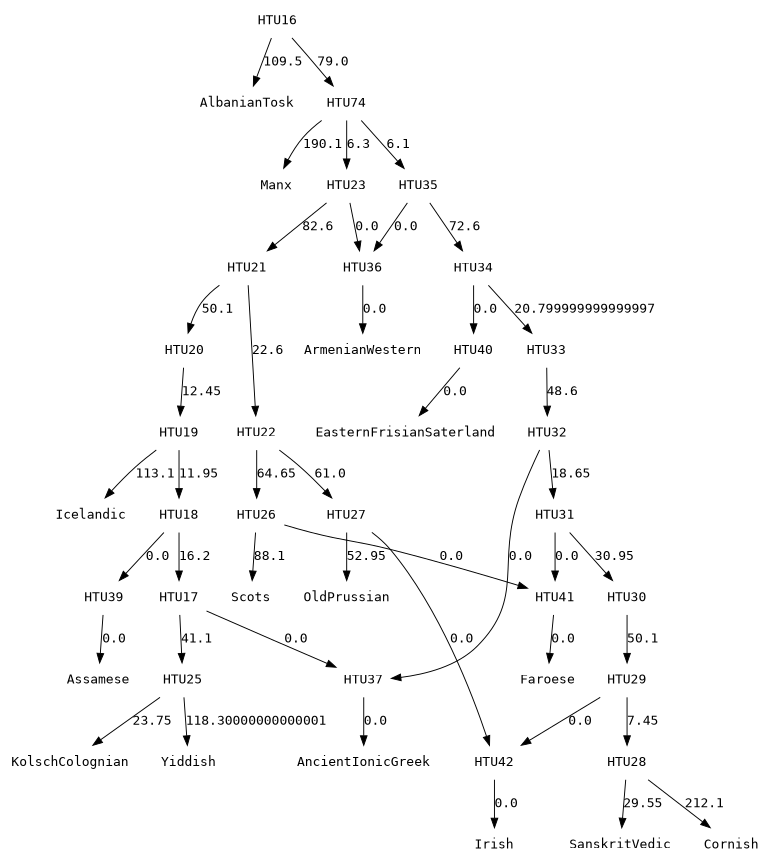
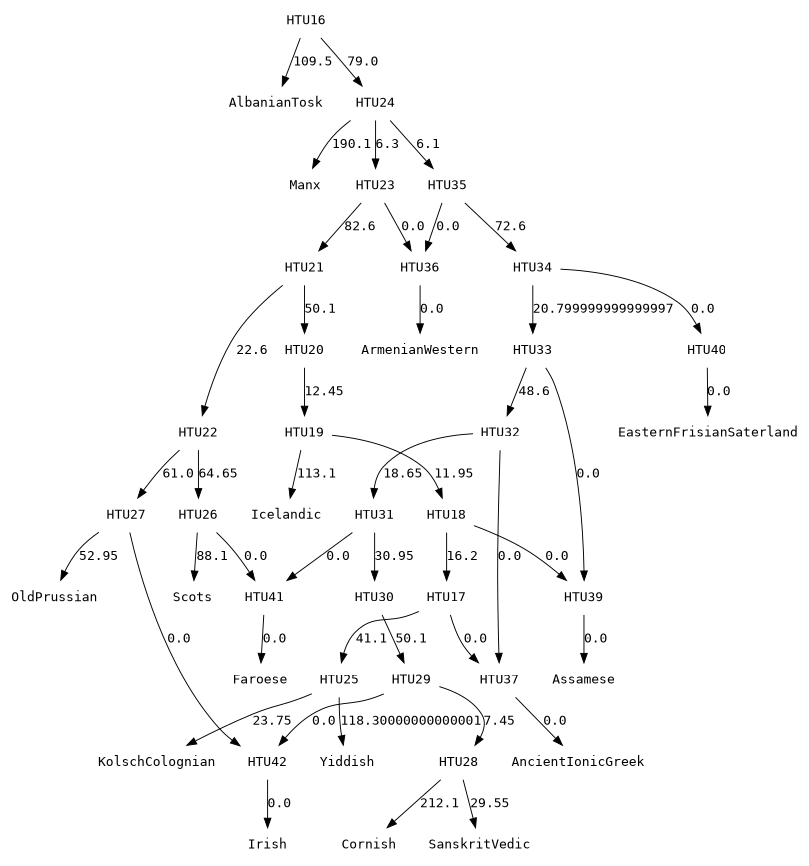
node "HTU74": label "HTU74" -> "HTU24"
edge "HTU33" -> "HTU39": added, label "0.0"
